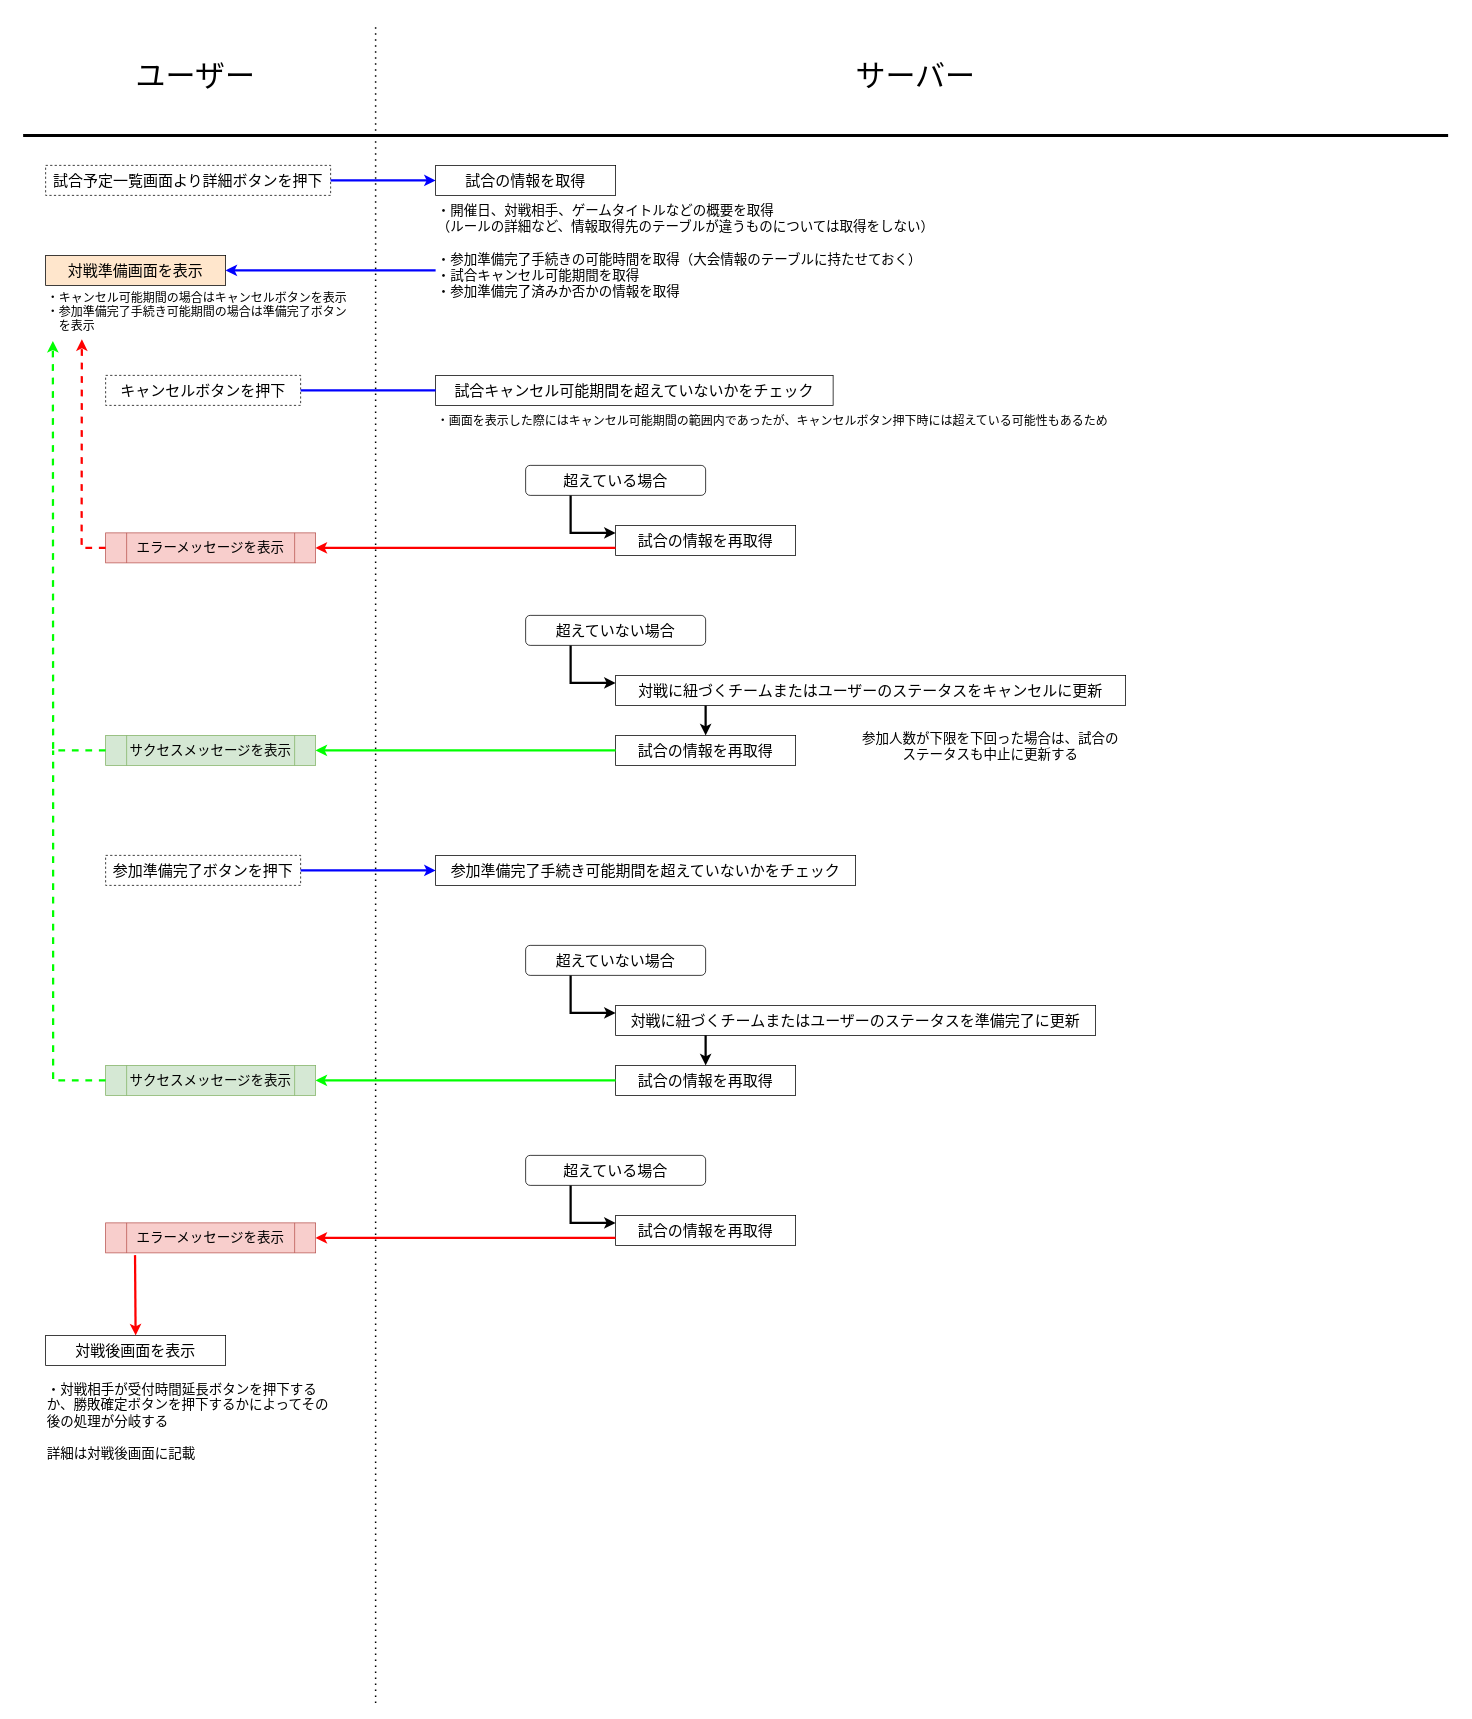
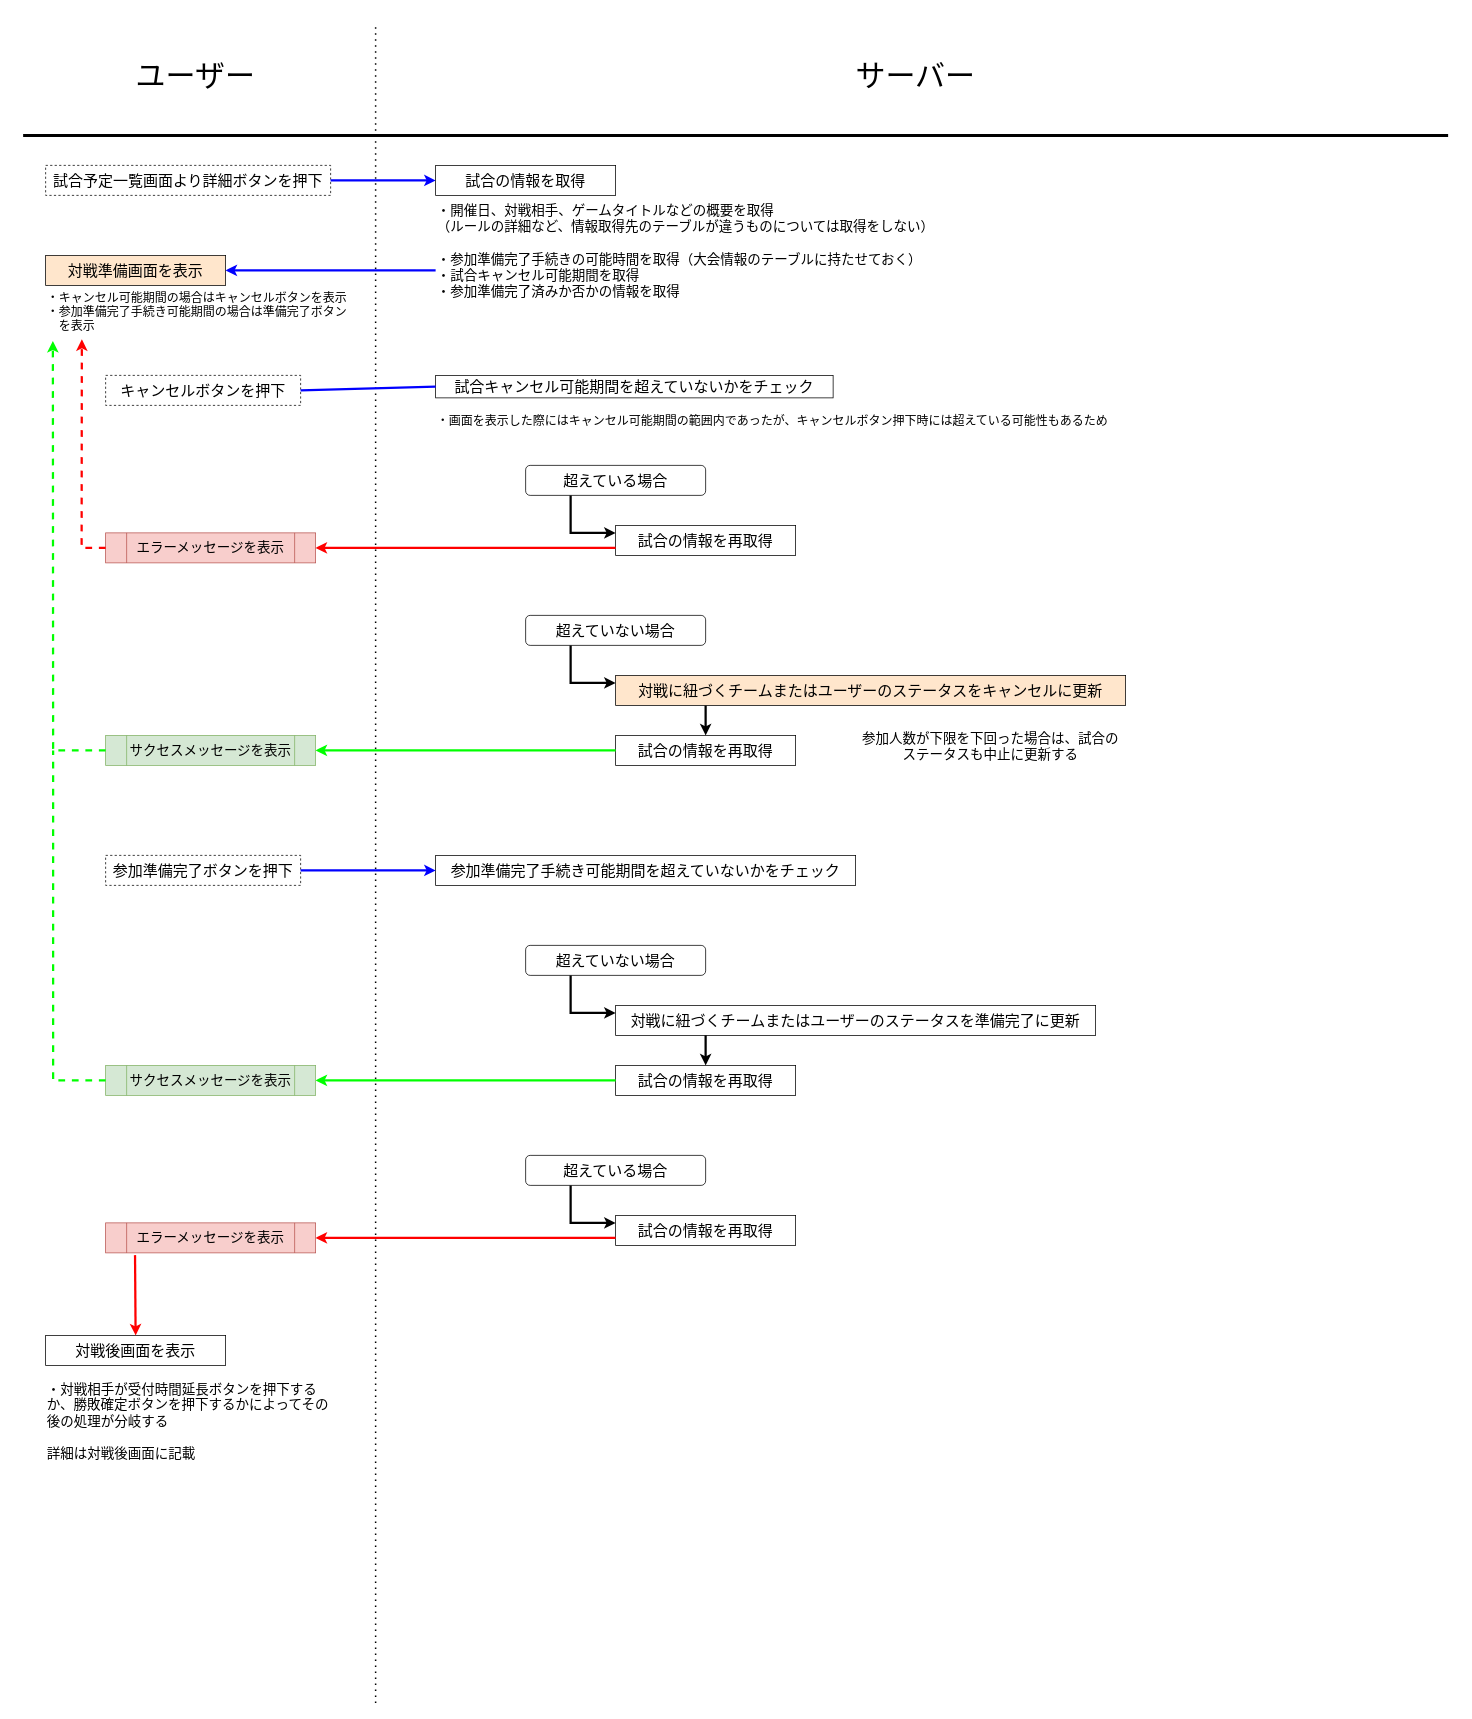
node "試合キャンセル可能期間を超えていないかをチェック": size 398x30 -> 398x23
node "対戦に紐づくチームまたはユーザーのステータスをキャンセルに更新": fillcolor #ffffff -> #ffe6cc
